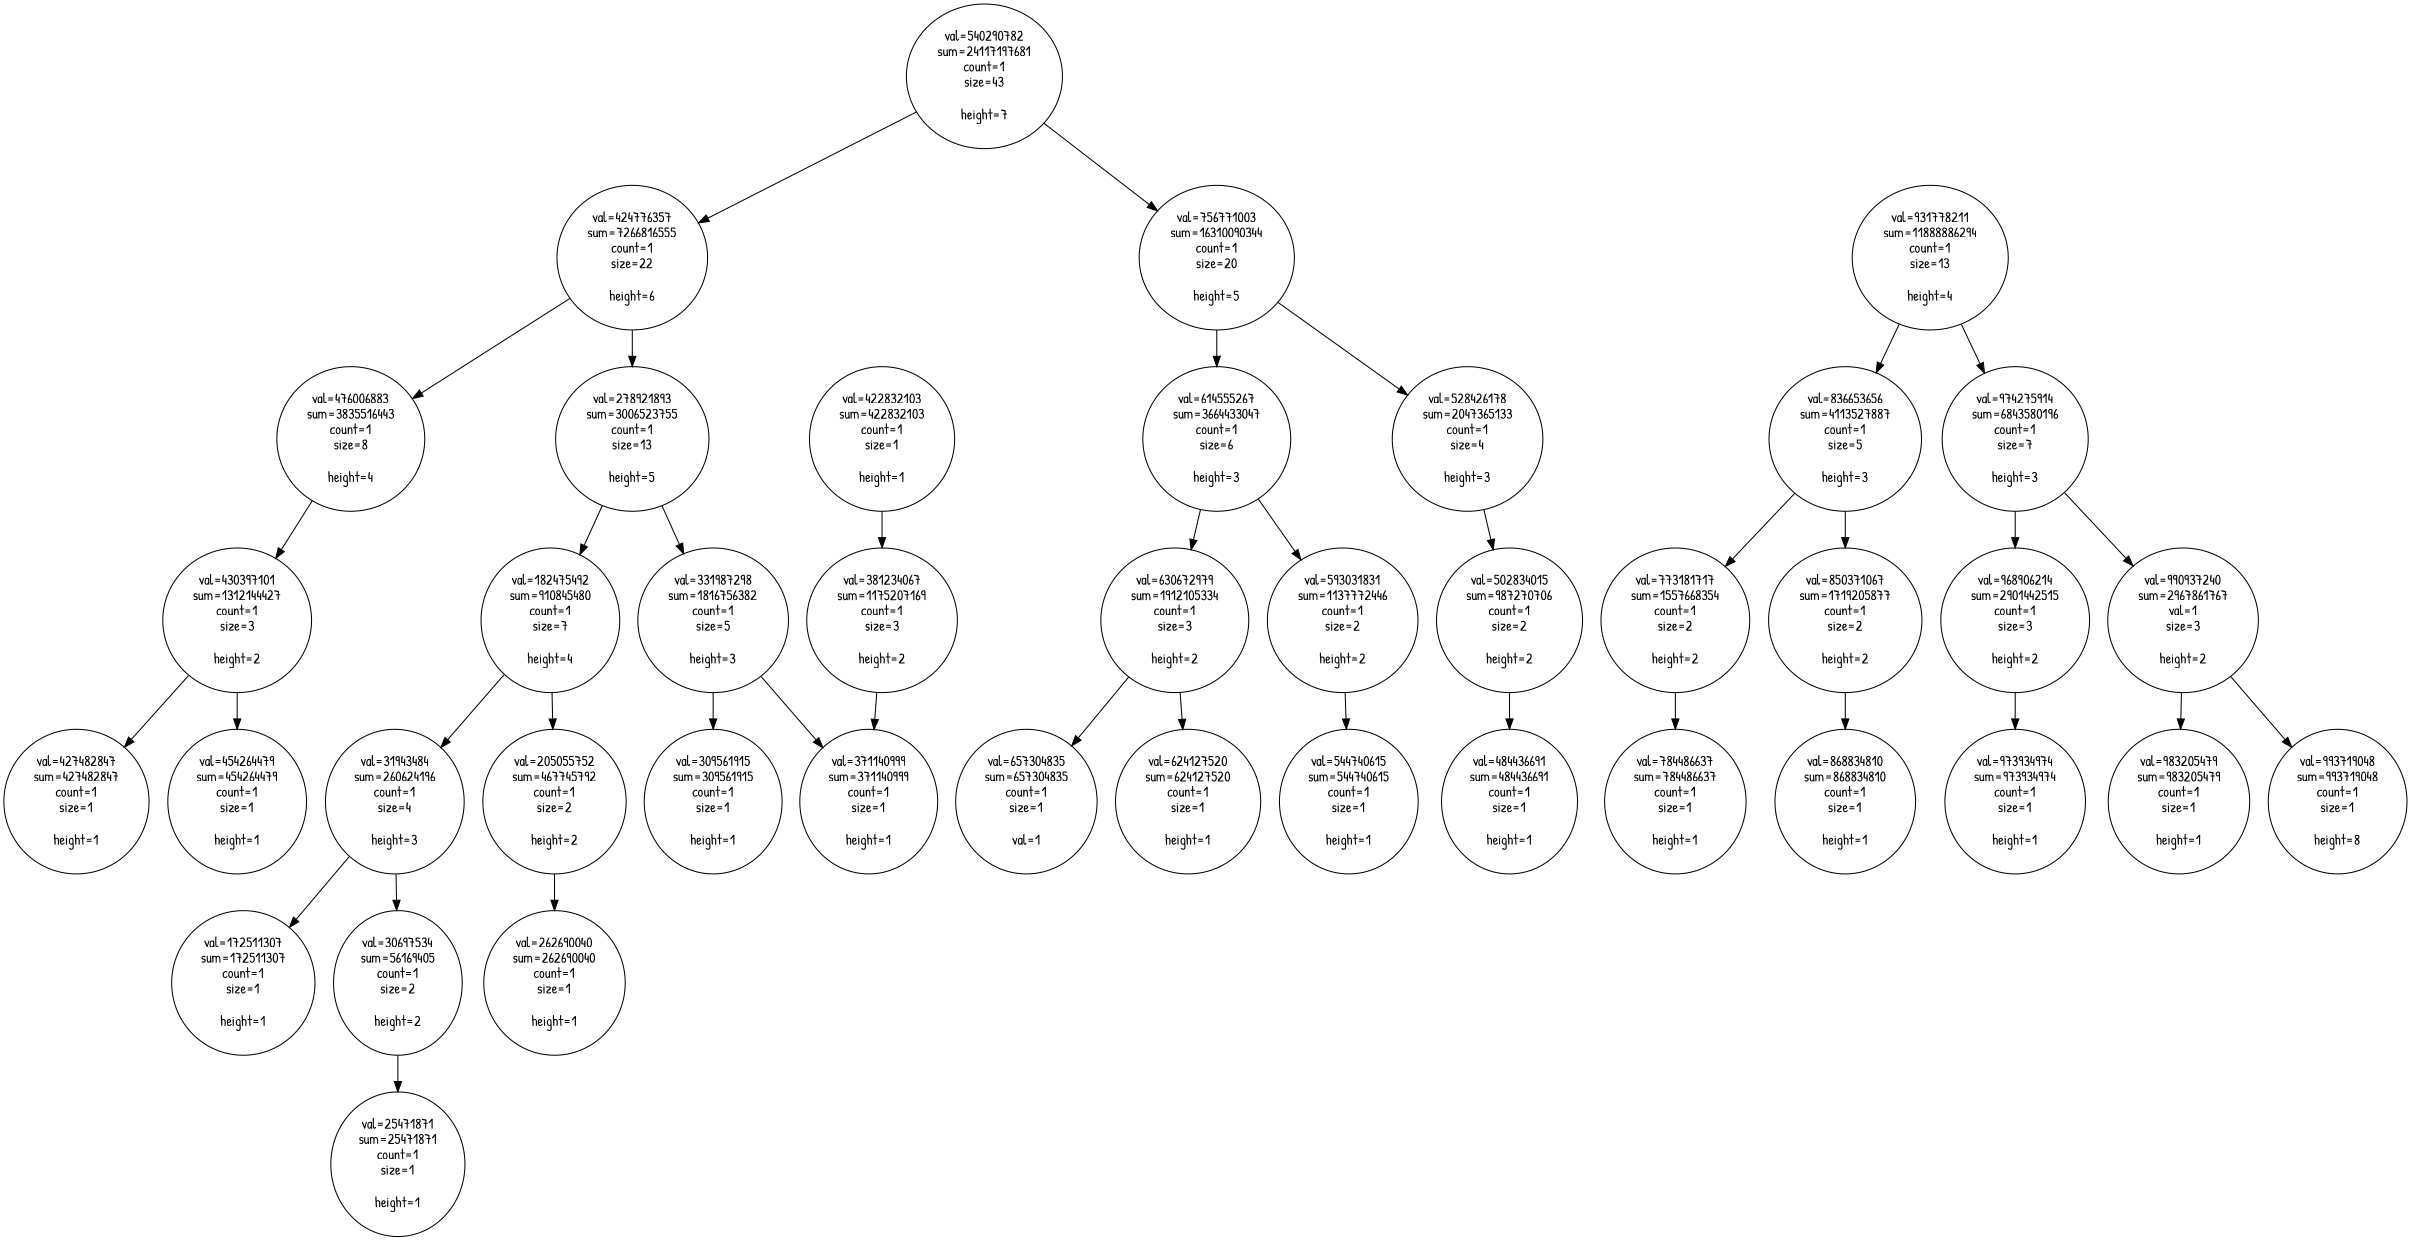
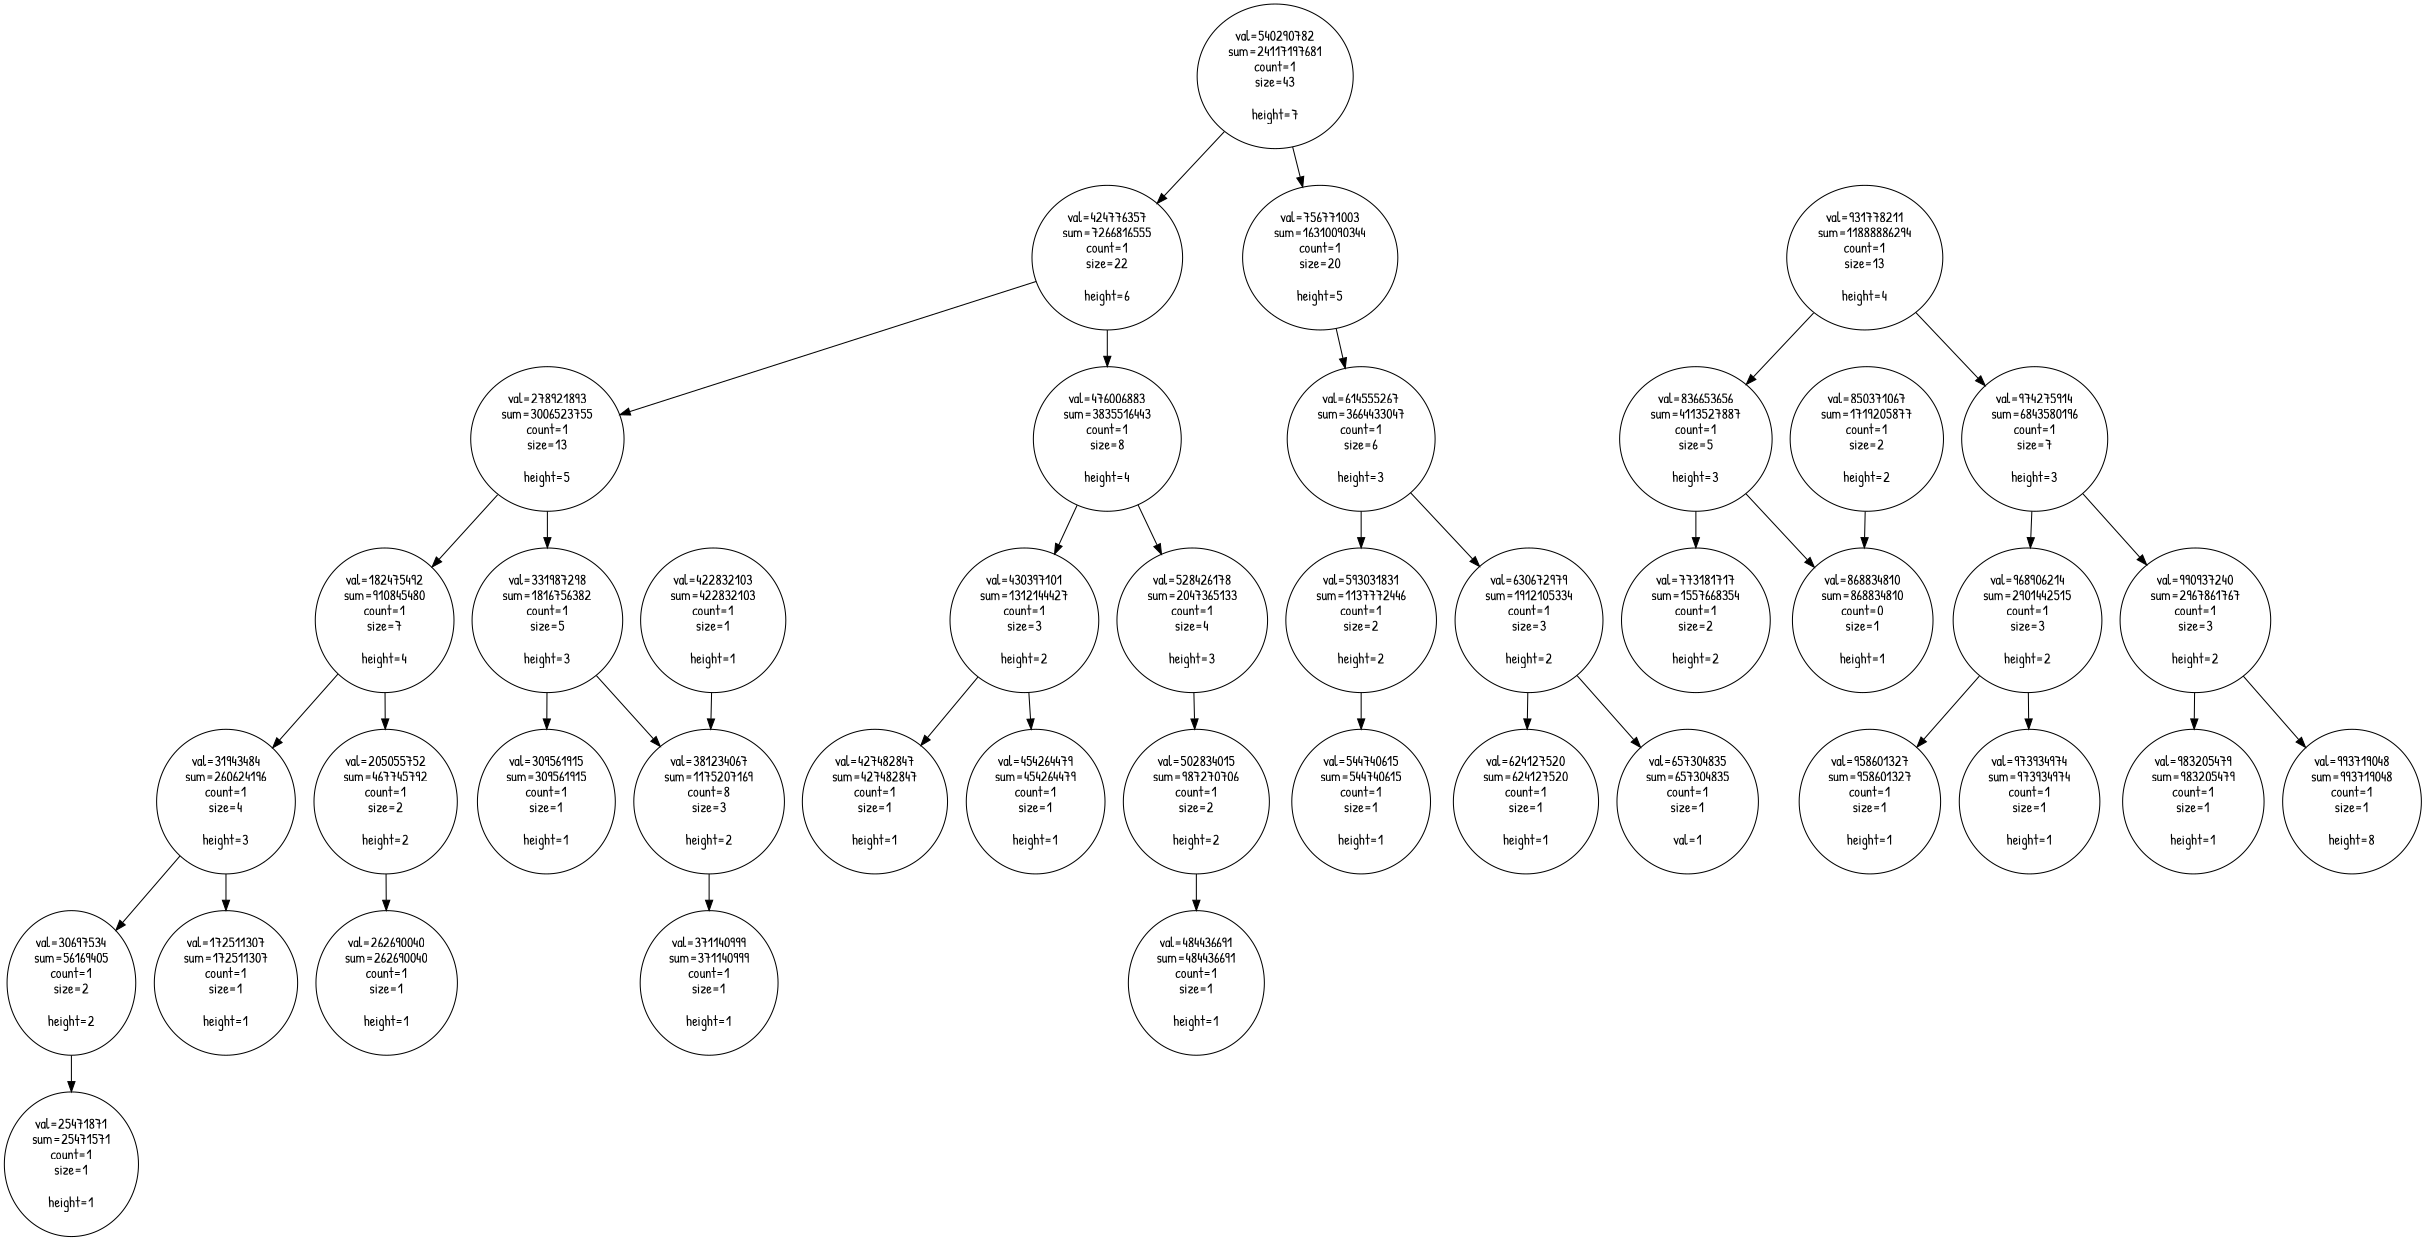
edge "val=756771003" -> "val=528426178": now "val=476006883" -> "val=528426178"
edge "val=836653656" -> "val=850371067": now "val=836653656" -> "val=868834810"
node "val=381234067": text "count=1" -> "count=8"
node "val=990937240": text "val=1" -> "count=1"
edge "val=331987298" -> "val=371140999": now "val=331987298" -> "val=381234067"
node "val=868834810": text "count=1" -> "count=0"
node "val=784486637": removed
node "val=958601327": added
node "val=25471871": text "sum=25471871" -> "sum=25471571"
